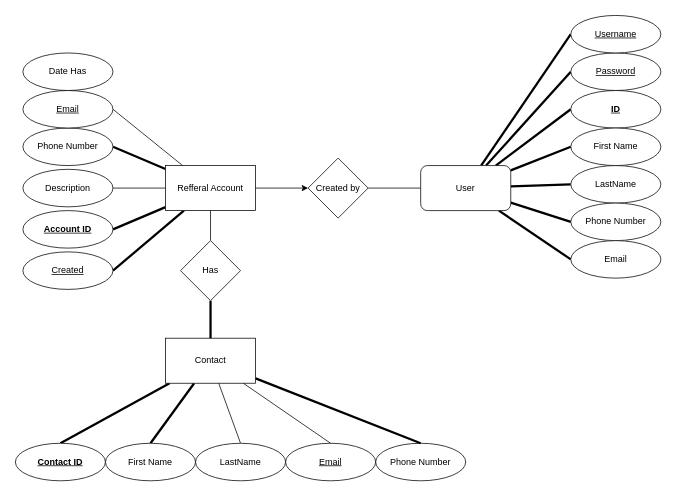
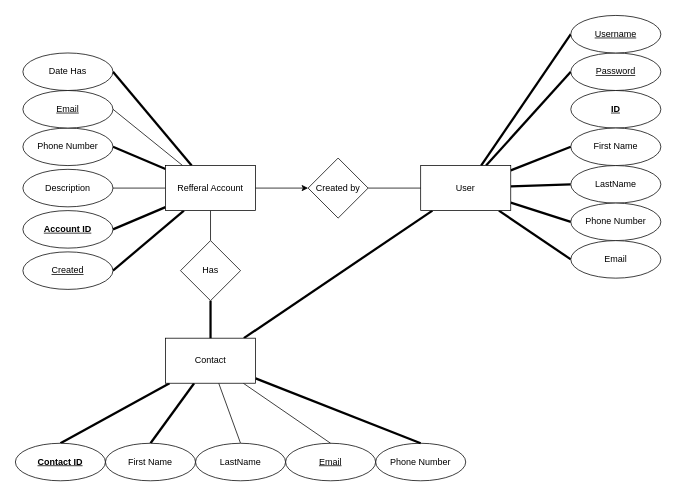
edge "Date Has" -- "Refferal Account": added
edge "ID" -- "User": now "Contact" -- "User"
node "User": shape rounded rectangle -> rectangle
